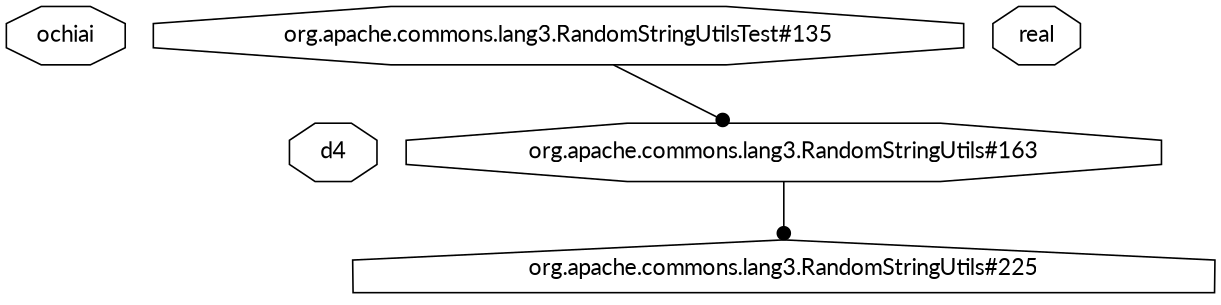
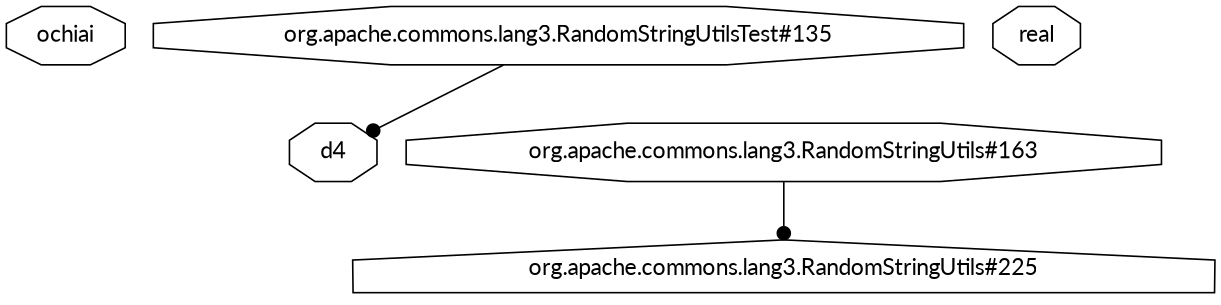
edge "org.apache.commons.lang3.RandomStringUtilsTest#135" -> "org.apache.commons.lang3.RandomStringUtils#163": now "org.apache.commons.lang3.RandomStringUtilsTest#135" -> "d4"
